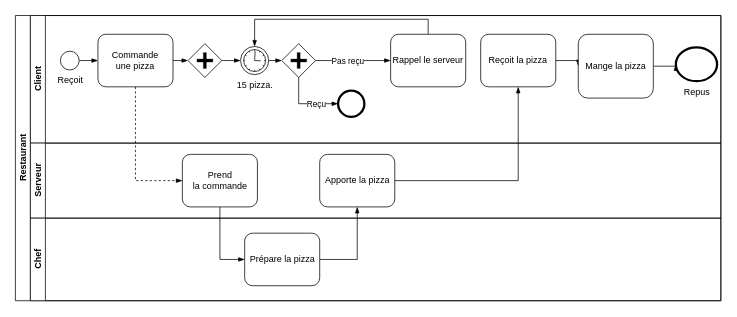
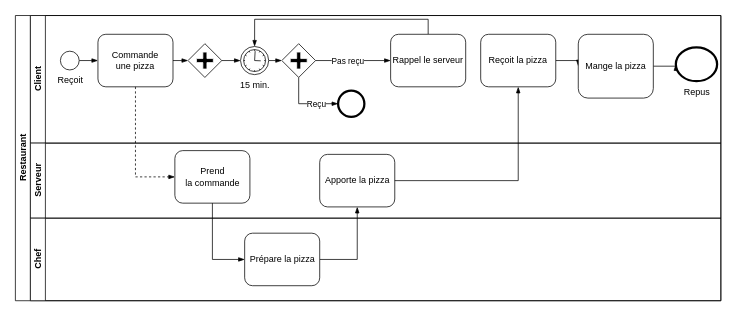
node "15 pizza.": label "15 pizza." -> "15 min."
node "Prend la commande": moved (220, 180) -> (212, 177)
